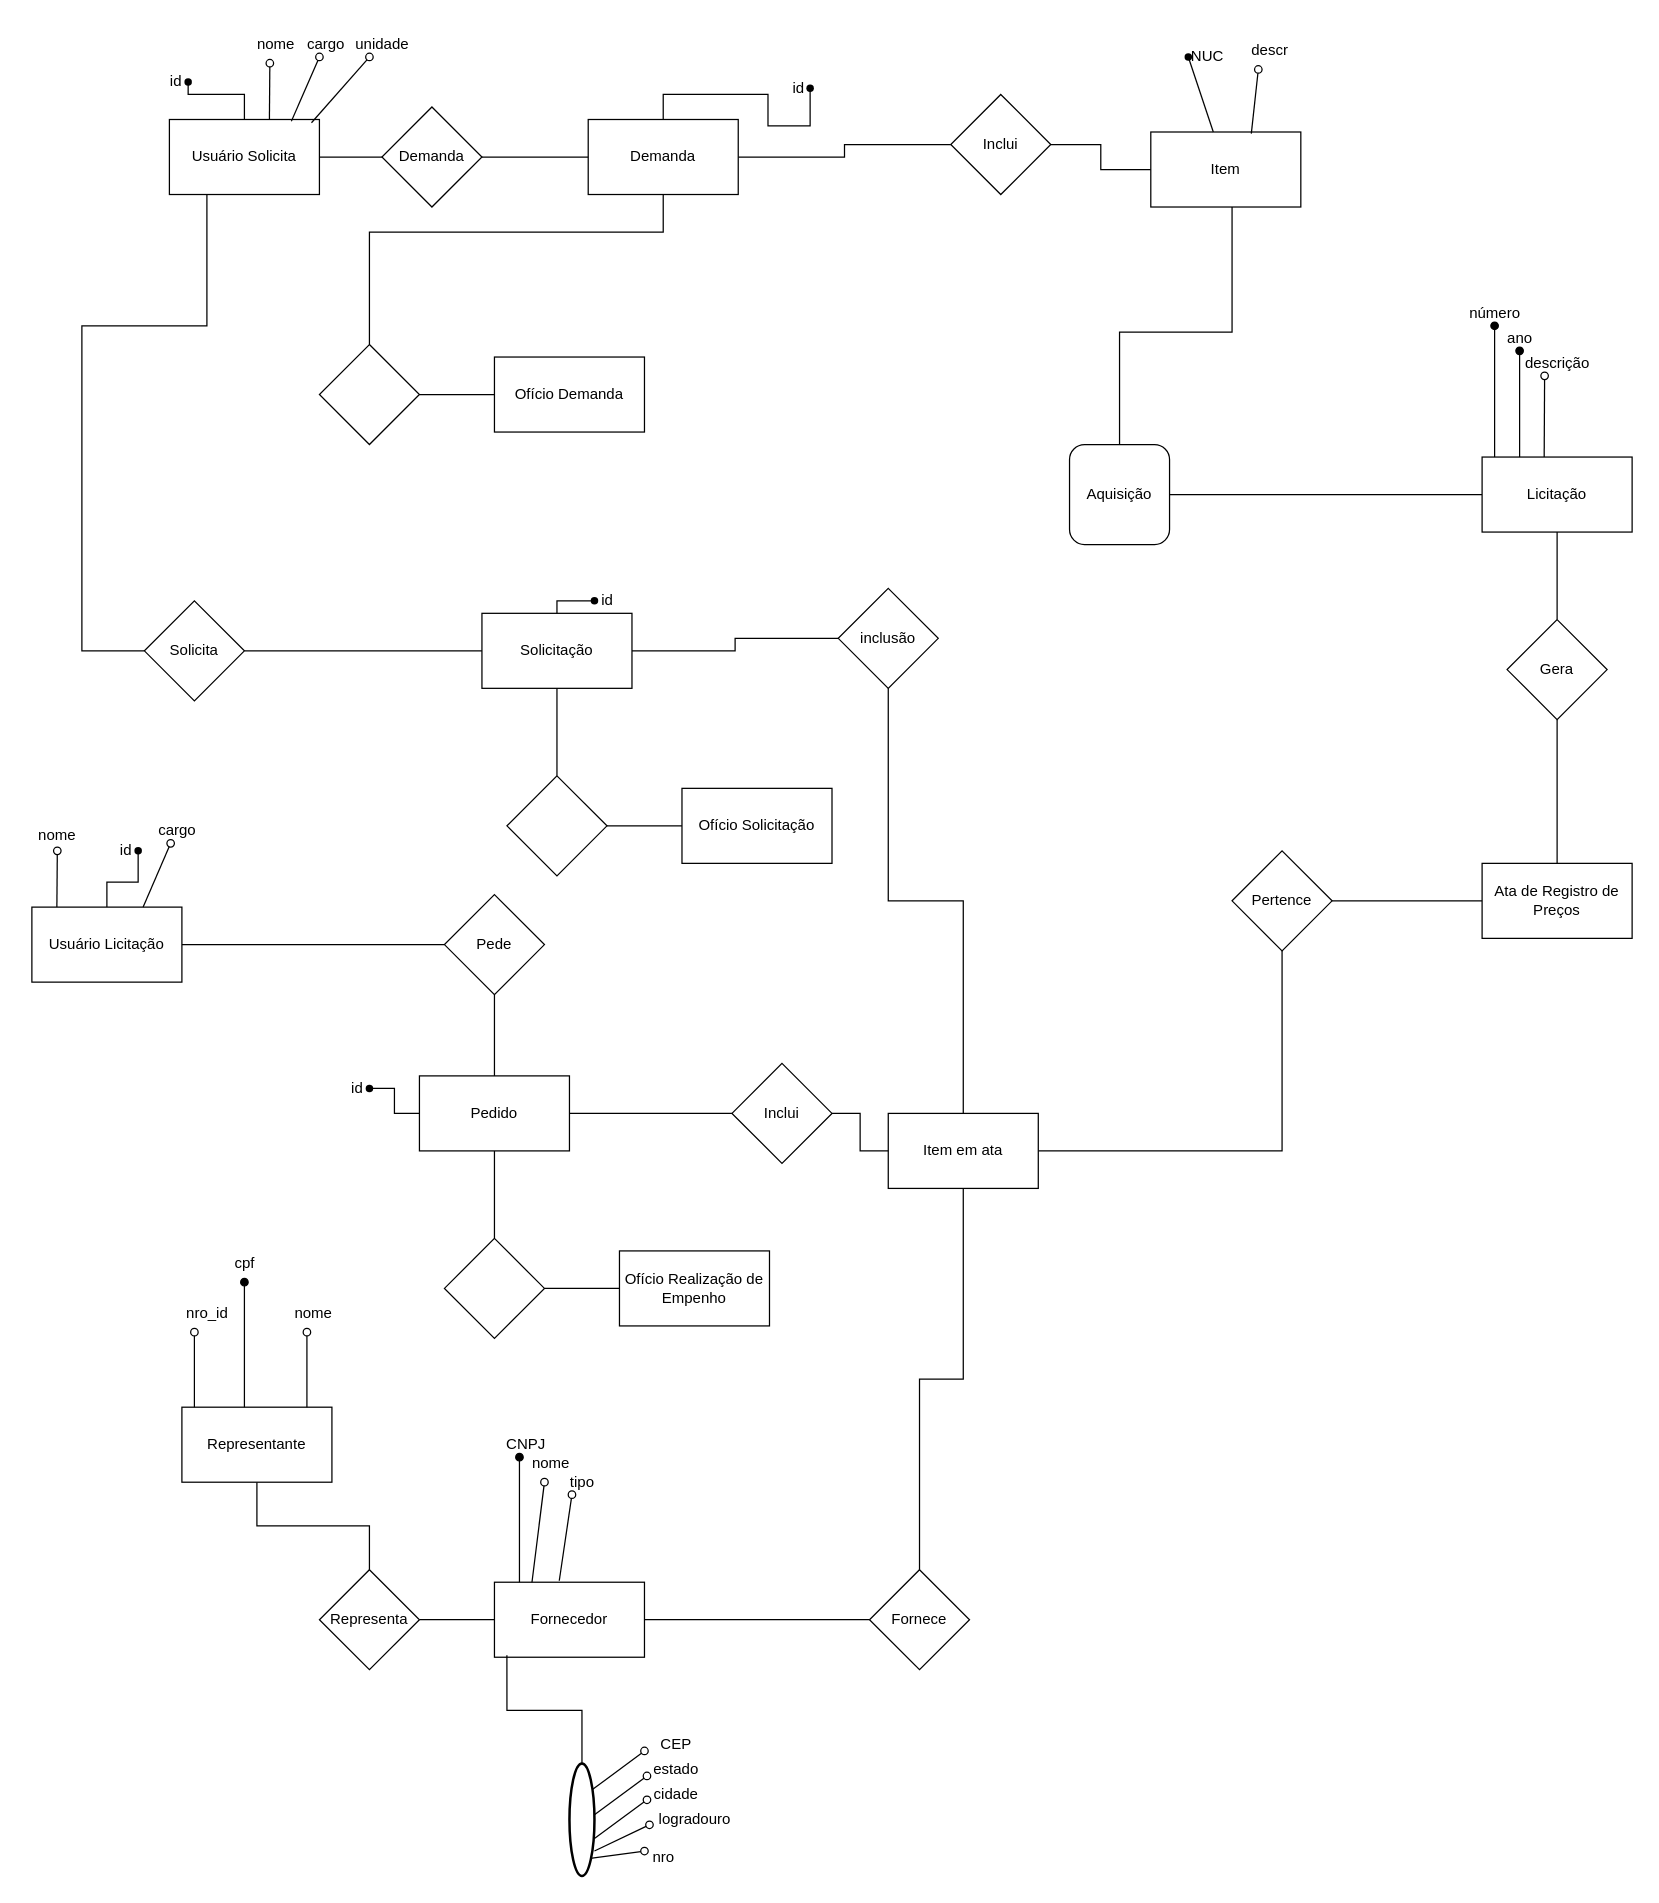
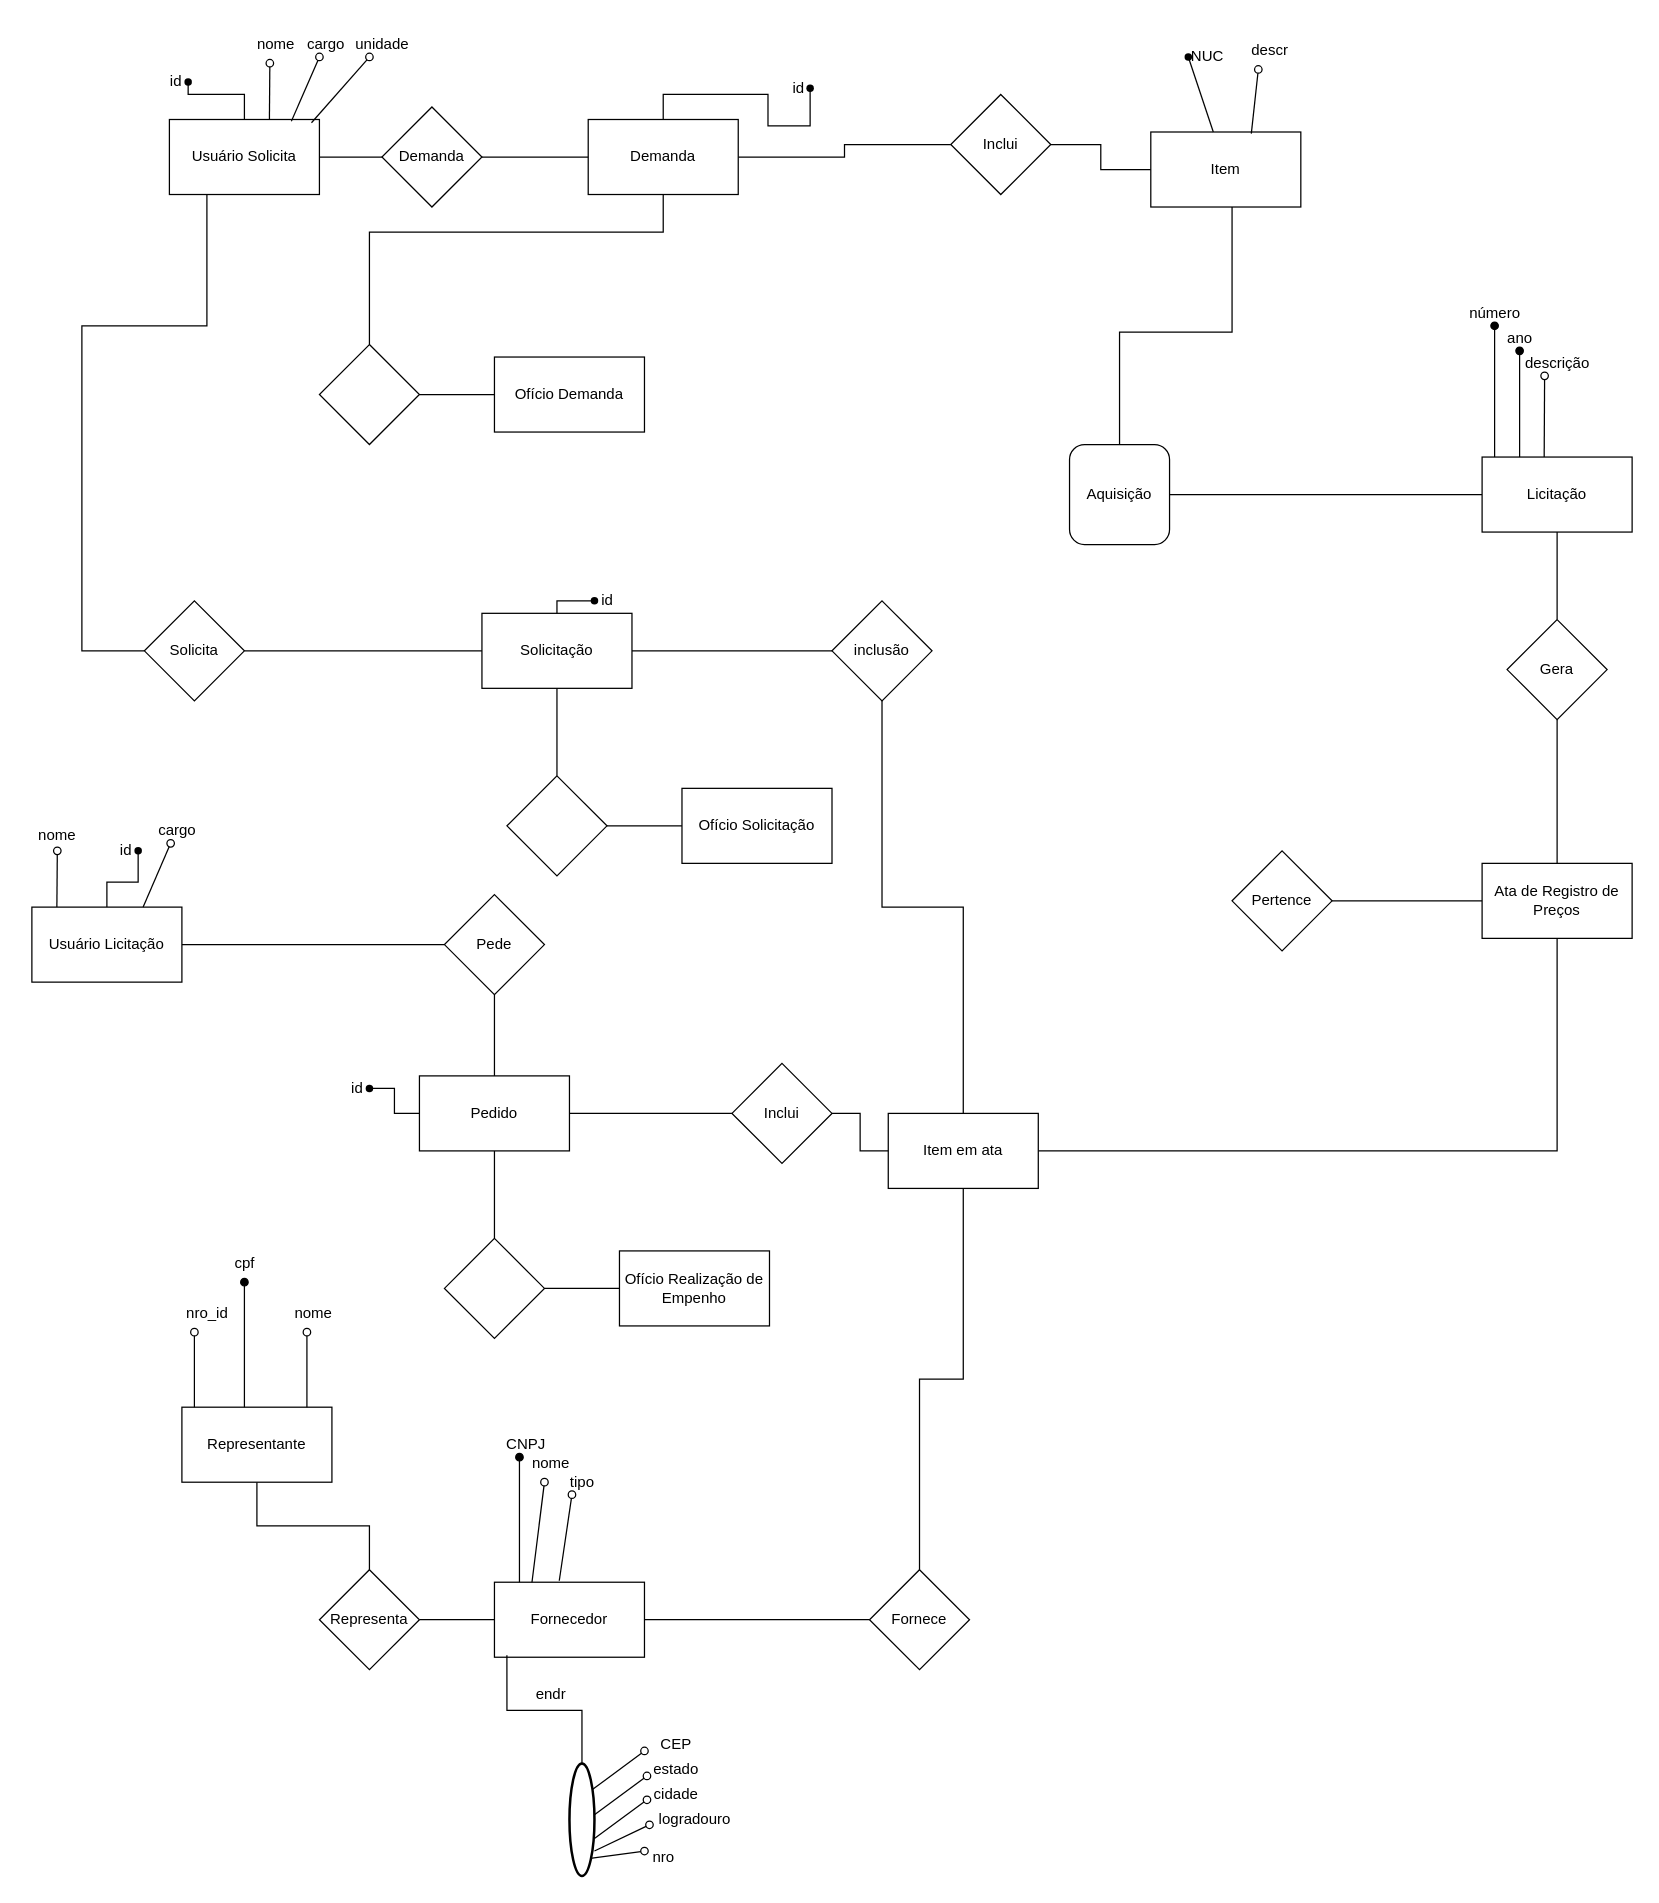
node "inclusão": moved (888, 638) -> (882, 651)
edge "Pertence" -- "Item em ata": now "Ata de Registro de Preços" -- "Item em ata"
node "endr": added
